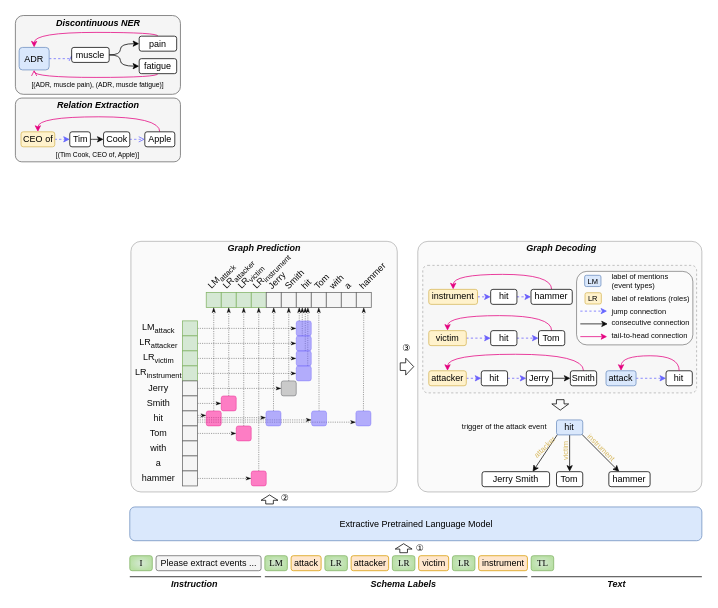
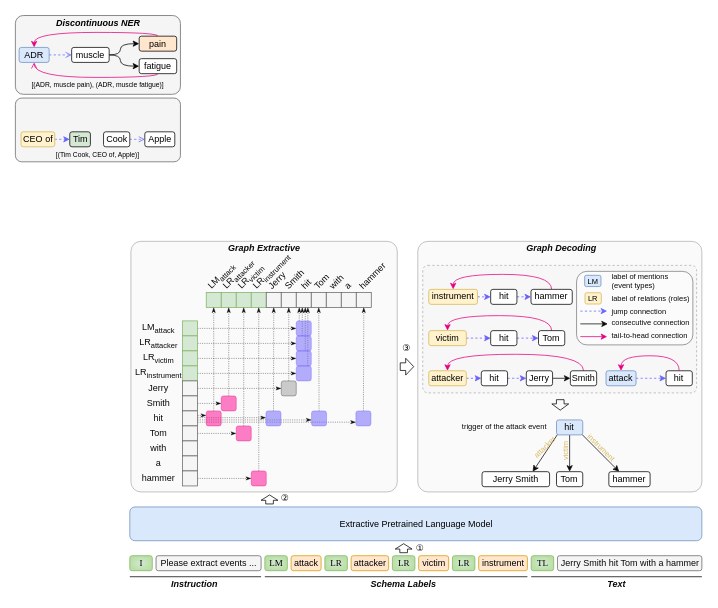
node "pain": fillcolor #ffffff -> #ffe6cc
node "ADR": size 30x23 -> 30x15
node "Relation Extraction": removed
edge "Apple" -> "CEO of": removed
node "Tim": fillcolor #ffffff -> #d5e8d4
edge "Tim" -> "Cook": removed
node "Graph Prediction": label "Graph Prediction" -> "Graph Extractive"
node "Jerry Smith hit Tom with a hammer": added
